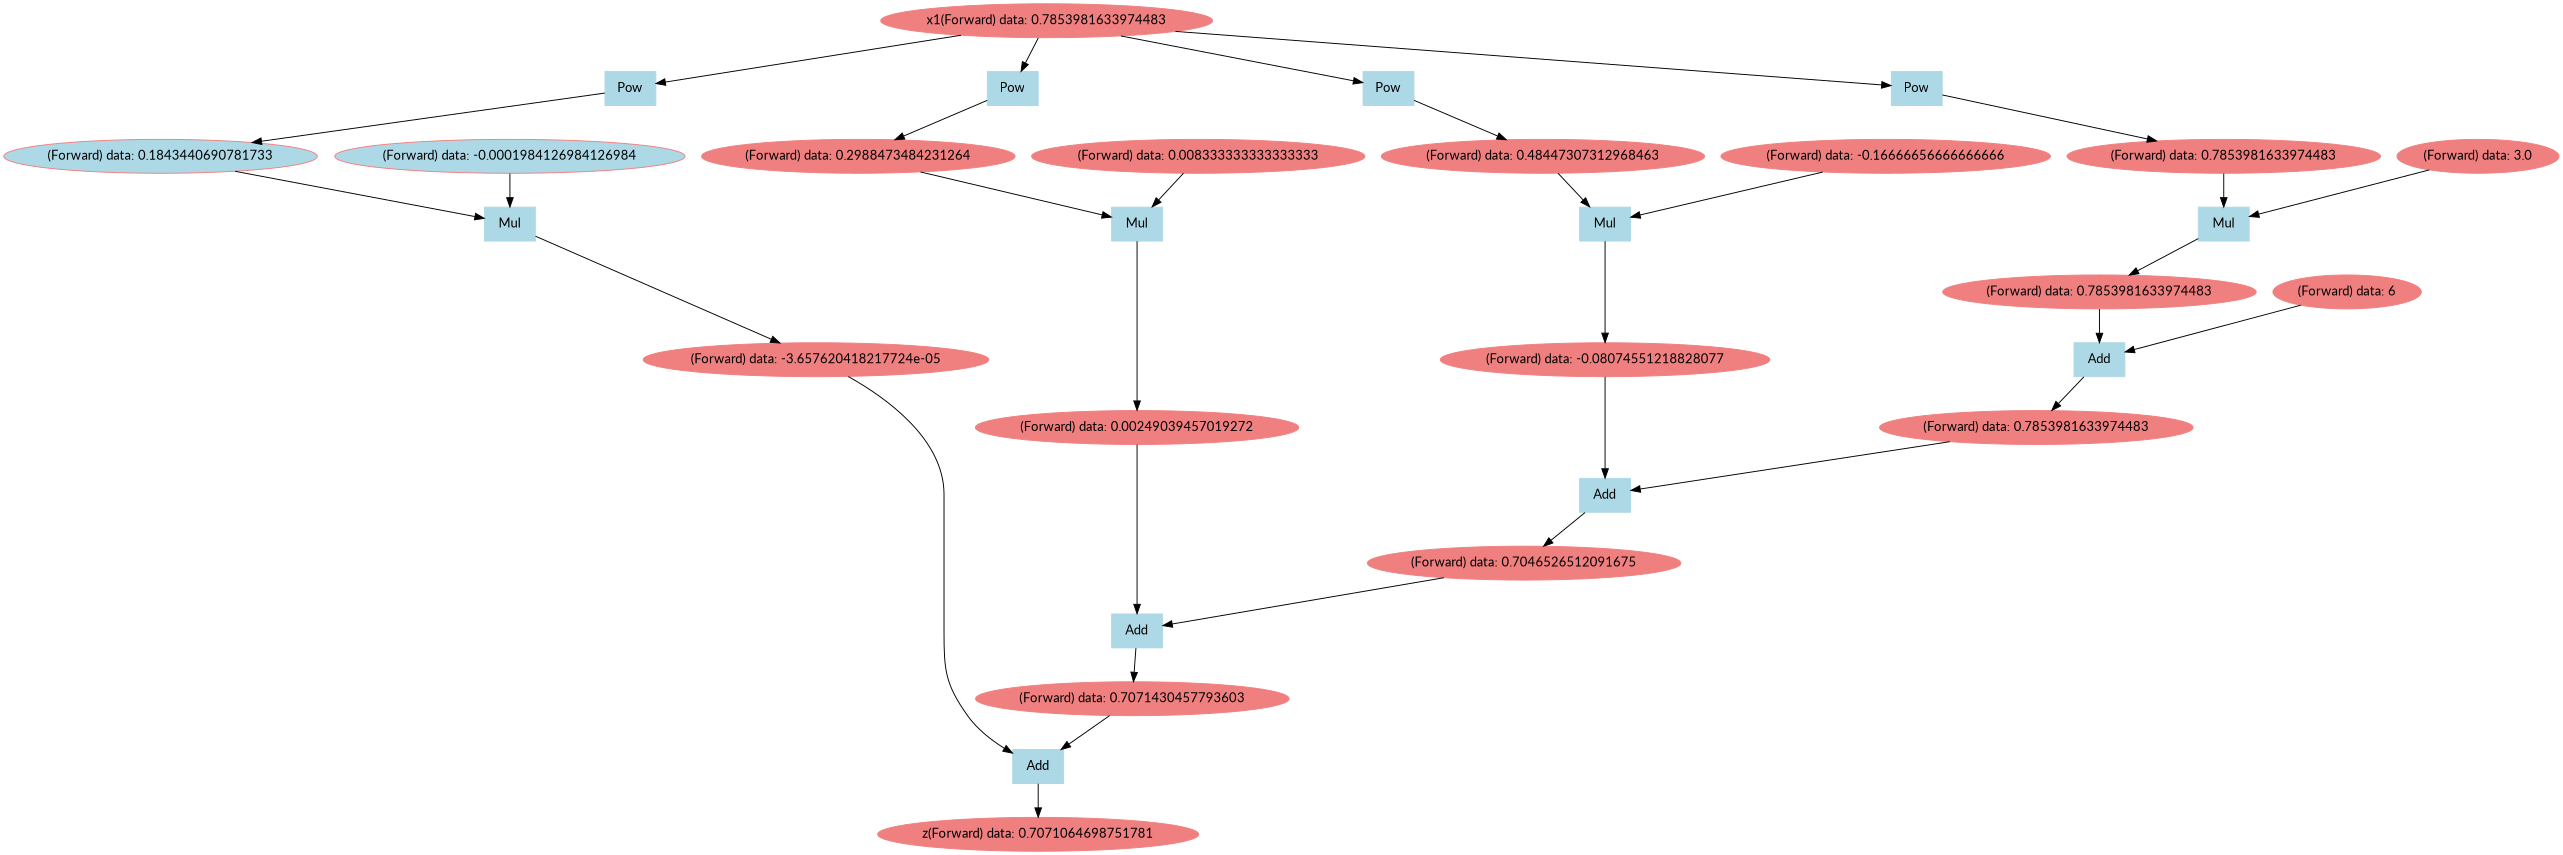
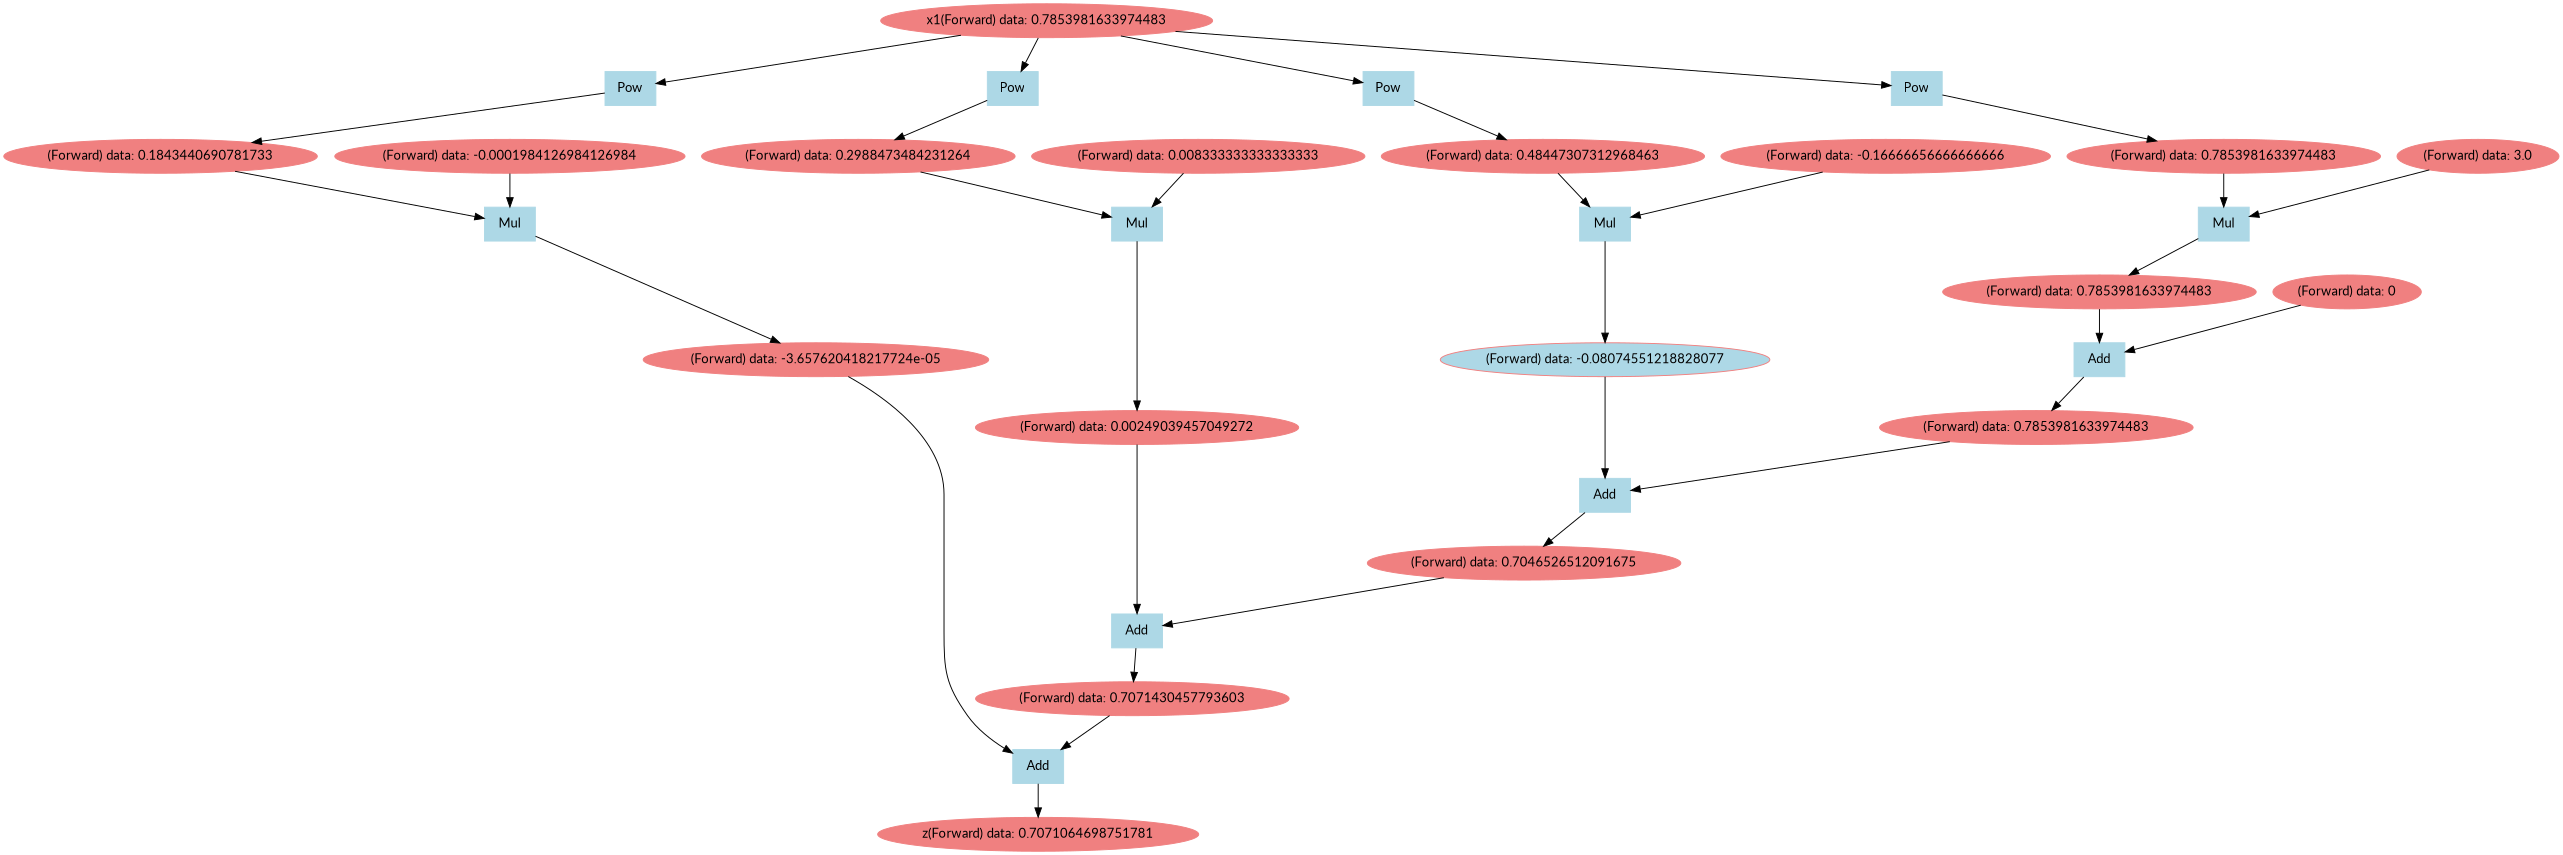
node "(Forward) data: 0.1843440690781733": fillcolor lightblue -> lightcoral
node "(Forward) data: -0.0001984126984126984": fillcolor lightblue -> lightcoral
node "(Forward) data: 6": label "(Forward) data: 6" -> "(Forward) data: 0"
node "(Forward) data: -0.08074551218828077": fillcolor lightcoral -> lightblue
node "(Forward) data: 0.00249039457019272": label "(Forward) data: 0.00249039457019272" -> "(Forward) data: 0.00249039457049272"
